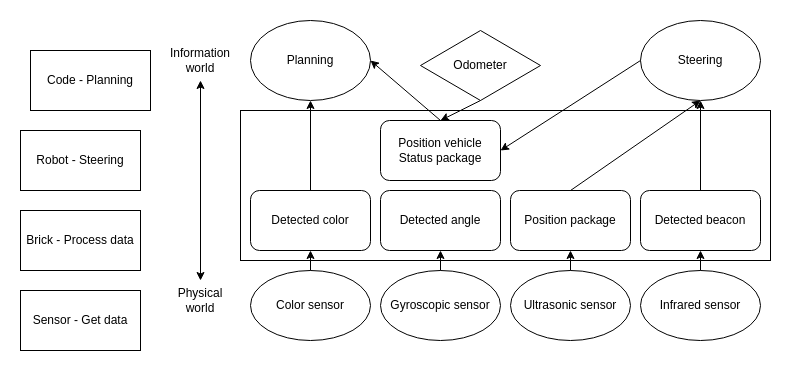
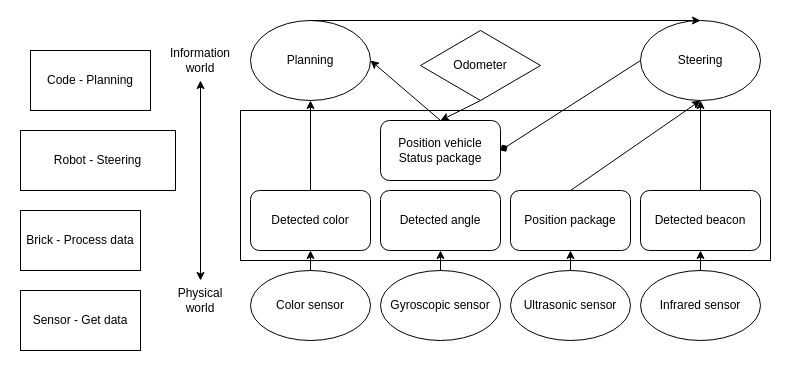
edge "Planning" -> "Steering": added
edge "Steering" -> "Position vehicle Status package": arrowhead classic -> diamond
node "Robot - Steering": size 120x60 -> 155x60
